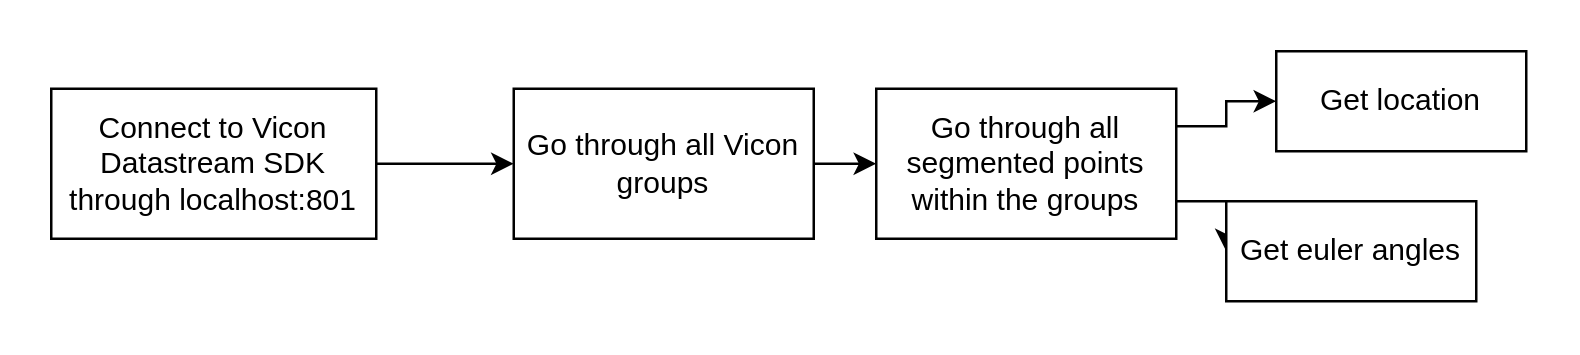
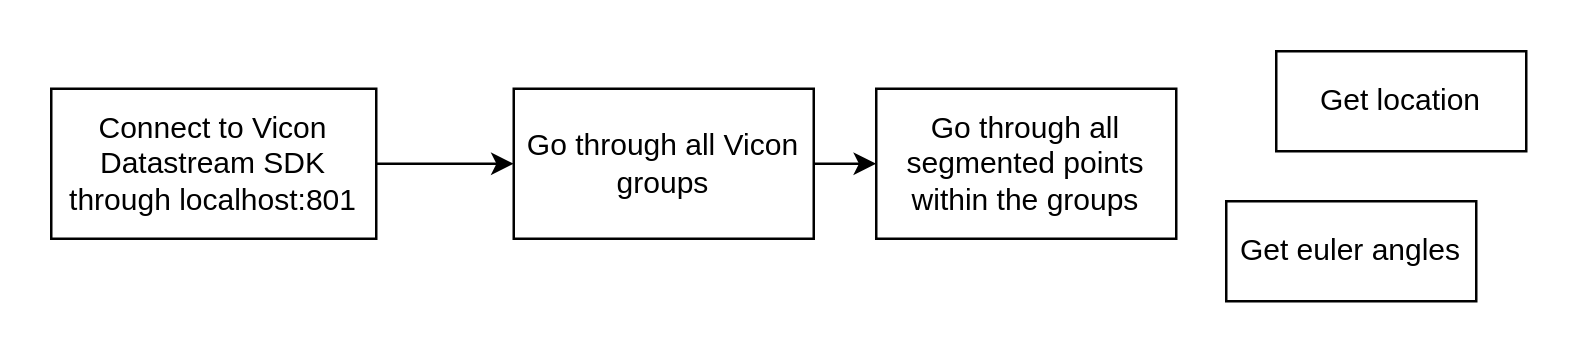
edge "Go through all segmented points within the groups" -> "Get location": removed
edge "Go through all segmented points within the groups" -> "Get euler angles": removed
